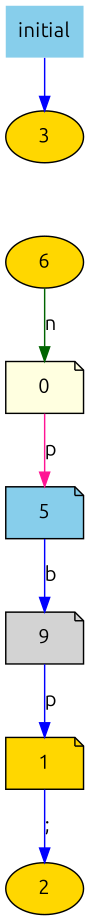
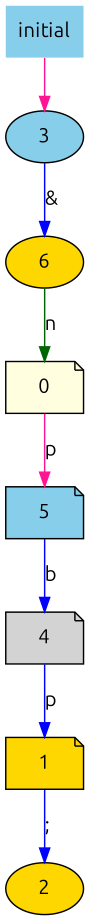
edge "initial" -> "3": color blue -> deeppink
node "3": fillcolor gold -> skyblue
edge "3" -> "6": added, label "&"
node "9": label "9" -> "4"
